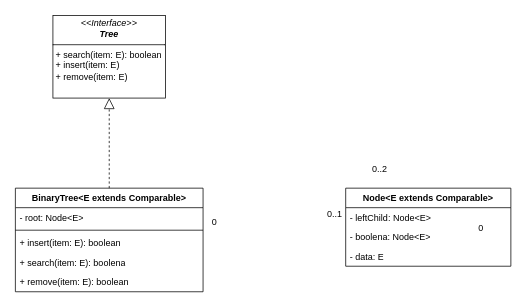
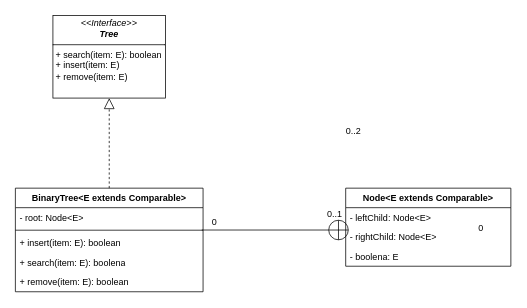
node "0..2": moved (379, 169) -> (353, 132)
edge "- root: Node<E>" -> "- leftChild: Node<E>": added
node "- boolena: Node<E>": label "- boolena: Node<E>" -> "- rightChild: Node<E>"
node "- data: E": label "- data: E" -> "- boolena: E"
